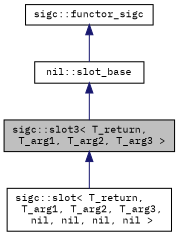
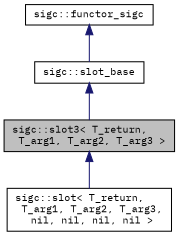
node "nil::slot_base": label "nil::slot_base" -> "sigc::slot_base"
